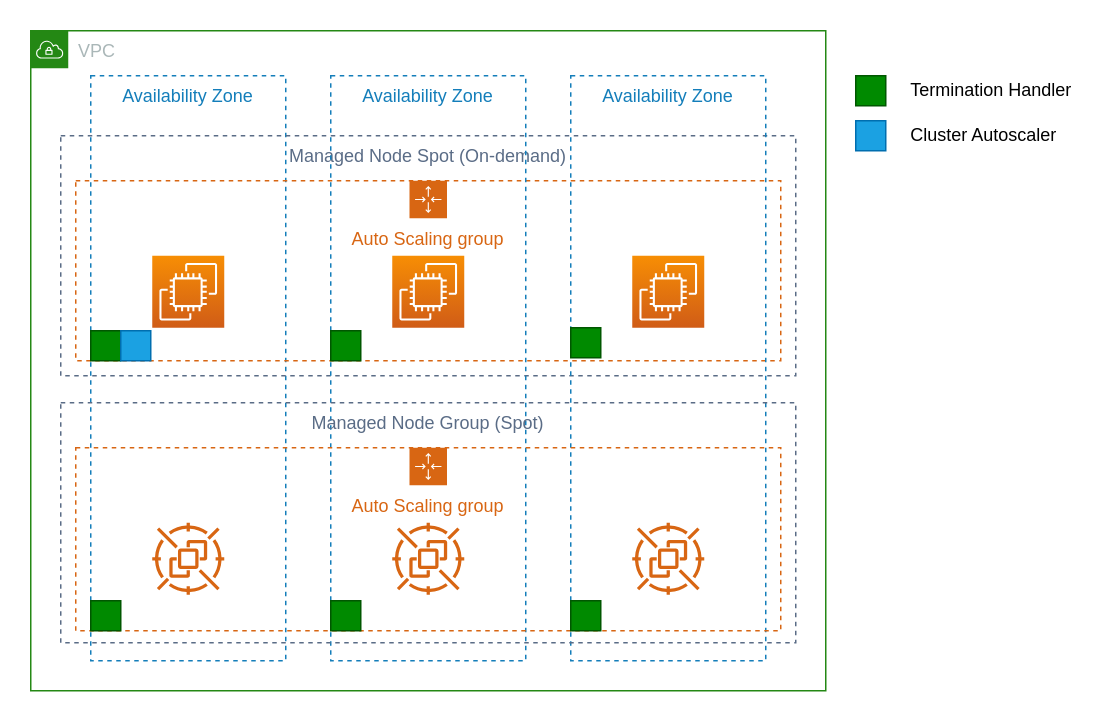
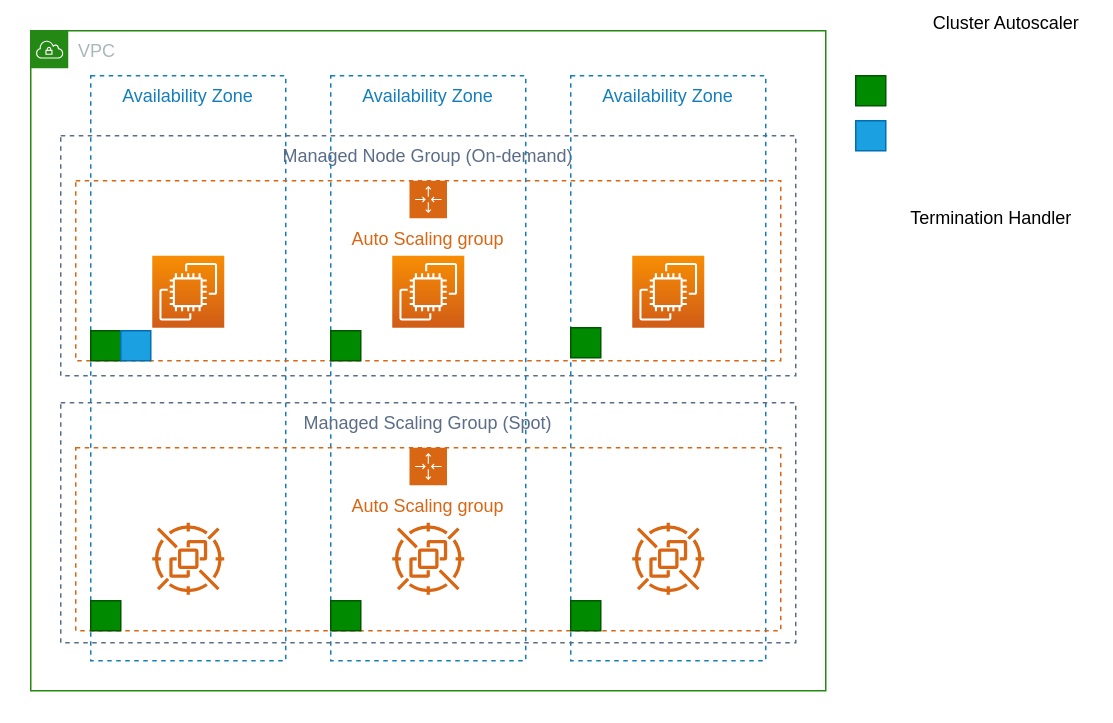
node "Termination Handler": moved (991, 91) -> (991, 218)
node "Cluster Autoscaler": moved (983, 136) -> (1006, 23)
node "Managed Node Spot (On-demand)": label "Managed Node Spot (On-demand)" -> "Managed Node Group (On-demand)"
node "Managed Node Group (Spot)": label "Managed Node Group (Spot)" -> "Managed Scaling Group (Spot)"
